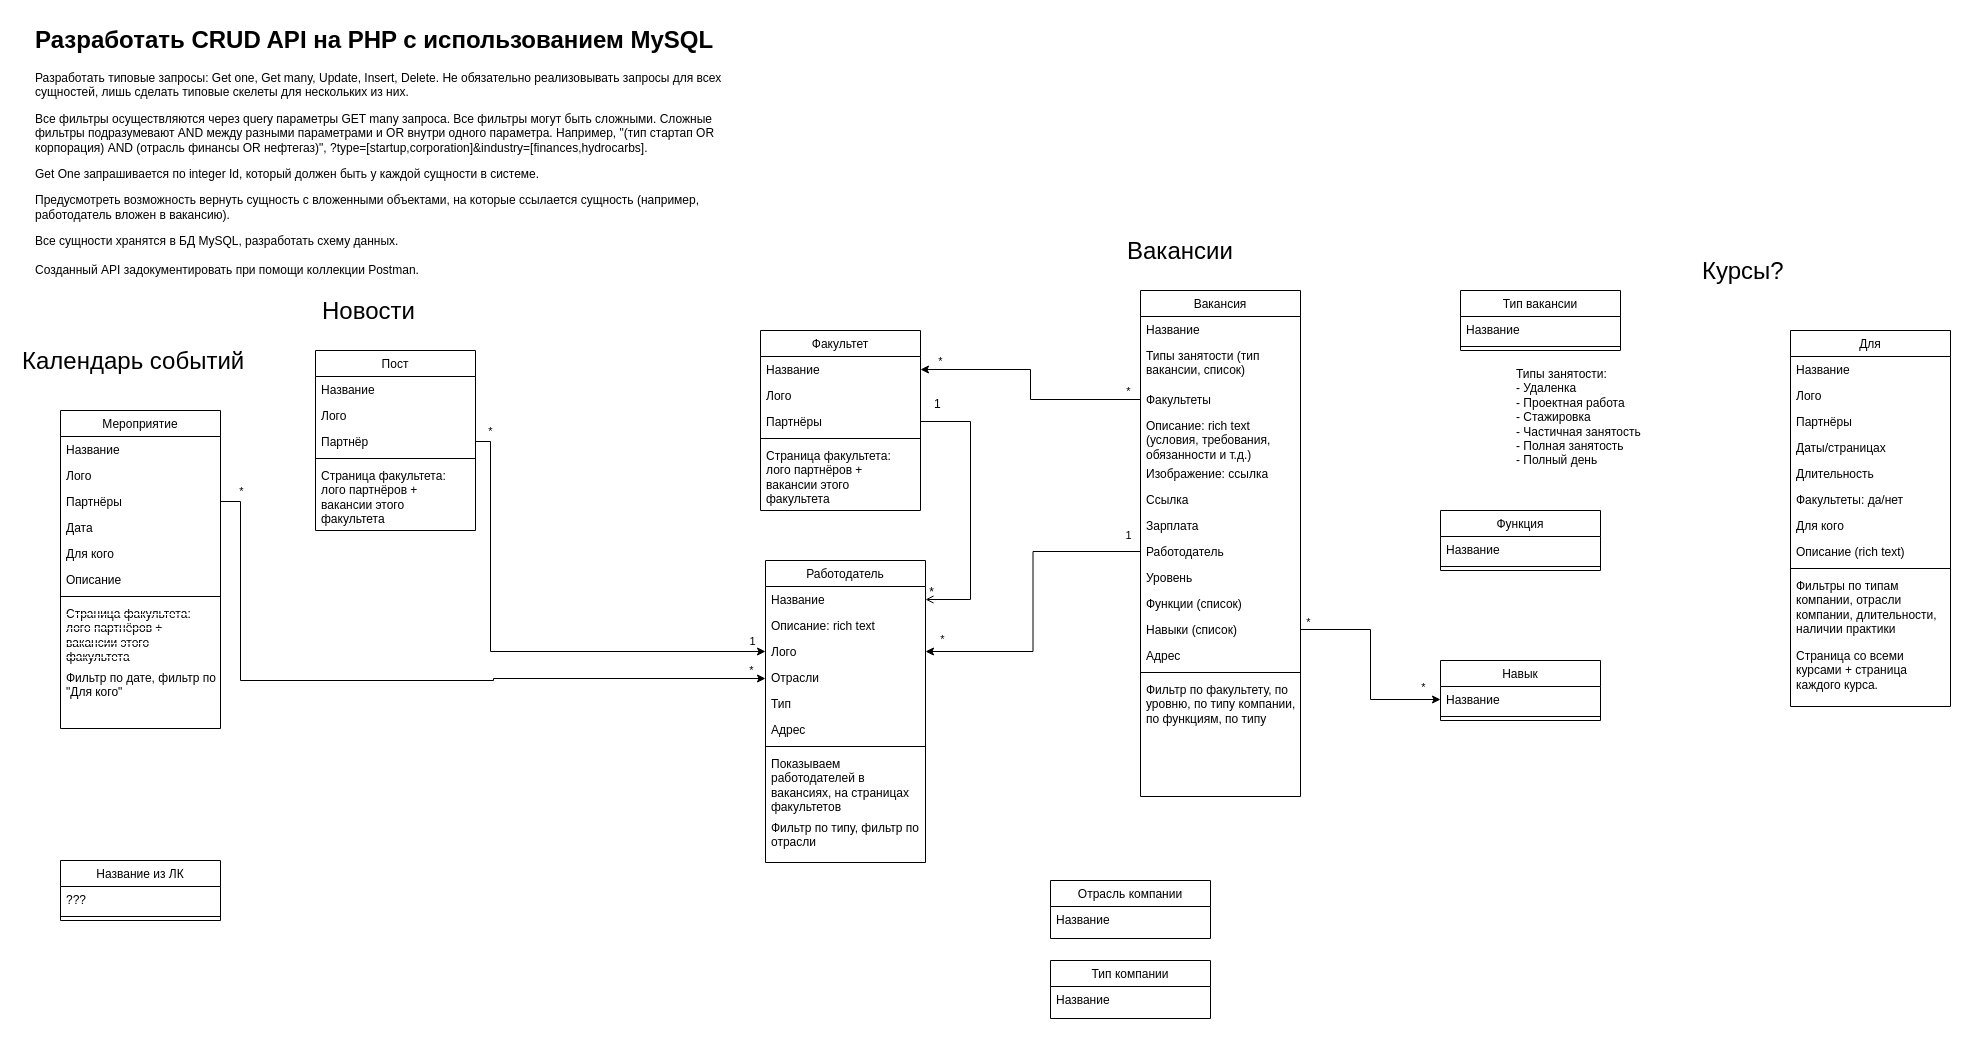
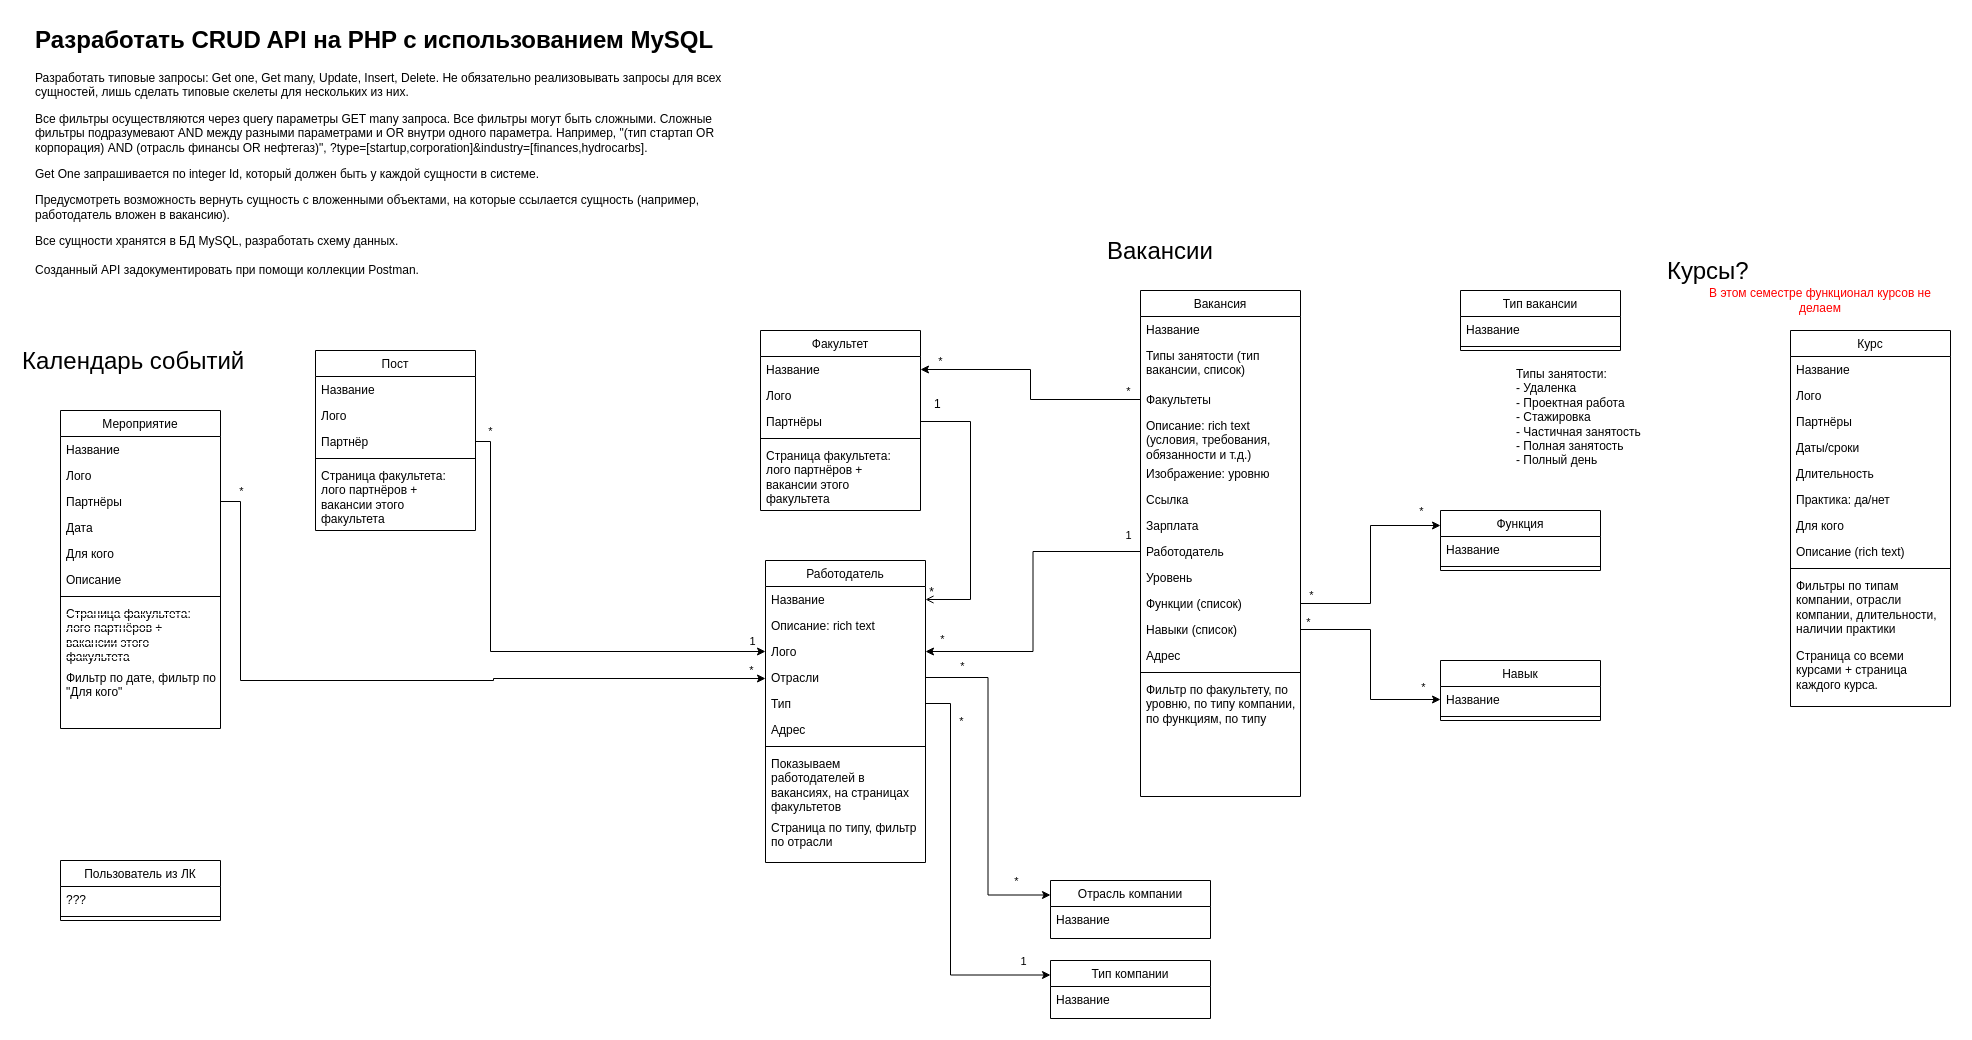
node "Вакансии": moved (1221, 241) -> (1201, 241)
node "Курсы?": moved (1796, 261) -> (1761, 261)
node "Новости": removed
node "В этом семестре функционал курсов не делаем": added
node "Для": label "Для" -> "Курс"
node "Даты/страницах": label "Даты/страницах" -> "Даты/сроки"
node "Изображение: ссылка": label "Изображение: ссылка" -> "Изображение: уровню"
node "Факультеты: да/нет": label "Факультеты: да/нет" -> "Практика: да/нет"
edge "Функции (список)" -> "Функция": added, labels "*", "*"
edge "Отрасли" -> "Отрасль компании": added, labels "*", "*"
node "Фильтр по типу, фильтр по отрасли": label "Фильтр по типу, фильтр по отрасли" -> "Страница по типу, фильтр по отрасли"
node "Название из ЛК": label "Название из ЛК" -> "Пользователь из ЛК"
edge "Тип" -> "Тип компании": added, labels "*", "1"
